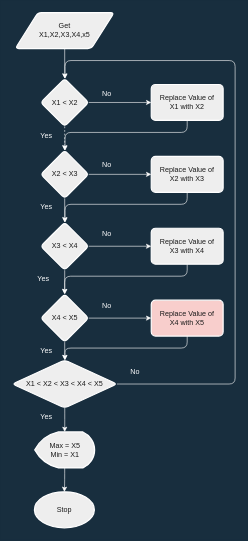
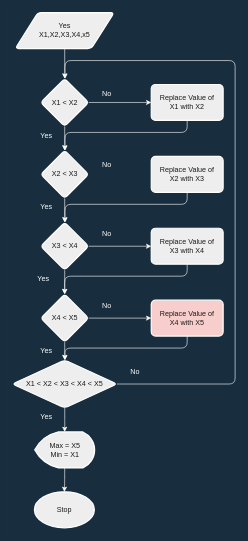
node "Get X1,X2,X3,X4,x5": label "Get X1,X2,X3,X4,x5" -> "Yes X1,X2,X3,X4,x5"
edge "X1 < X2" -> "X2 < X3": style dashed -> solid
edge "X2 < X3" -> "Replace Value of X2 with X3": removed
